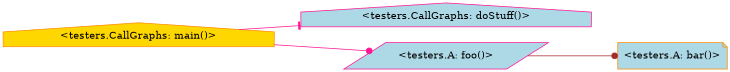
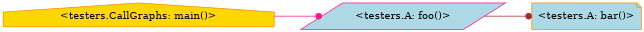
node "<testers.CallGraphs: doStuff()>": removed
